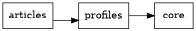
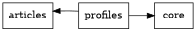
edge "articles" -> "profiles": reversed
